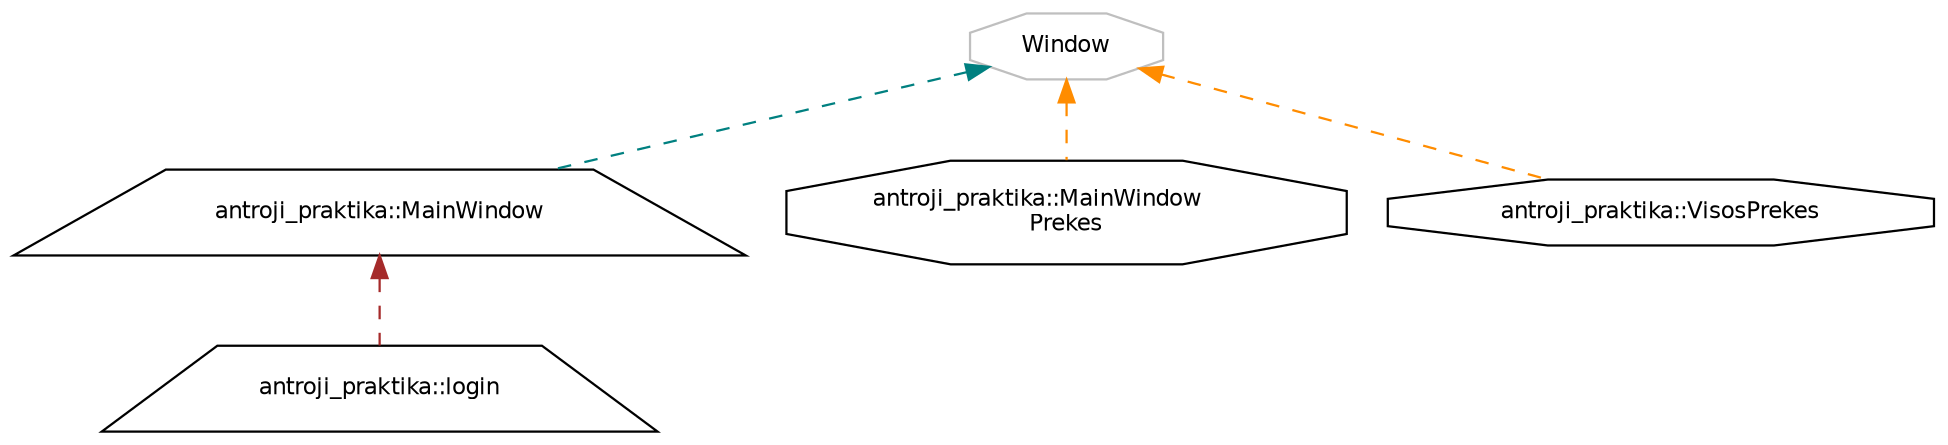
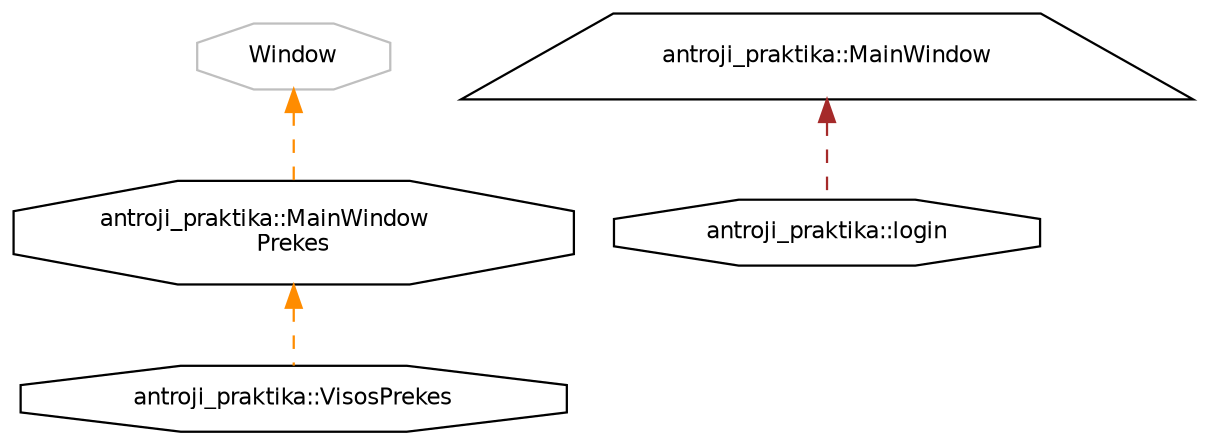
edge "antroji_praktika::MainWindow" -> "Window": removed
edge "antroji_praktika::VisosPrekes" -> "Window": now "antroji_praktika::VisosPrekes" -> "antroji_praktika::MainWindow Prekes"
node "antroji_praktika::login": shape trapezium -> octagon
